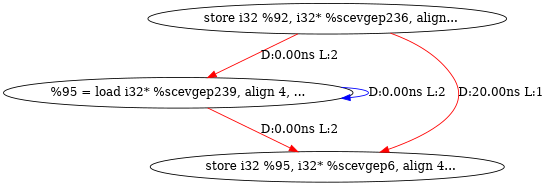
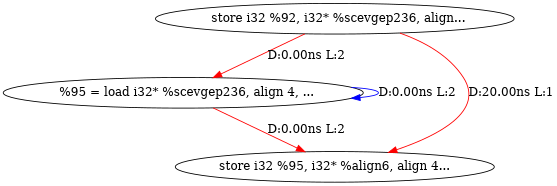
node "%95 = load i32* %scevgep239, align 4, ...": label "%95 = load i32* %scevgep239, align 4, ..." -> "%95 = load i32* %scevgep236, align 4, ..."
node "store i32 %95, i32* %scevgep6, align 4...": label "store i32 %95, i32* %scevgep6, align 4..." -> "store i32 %95, i32* %align6, align 4..."
